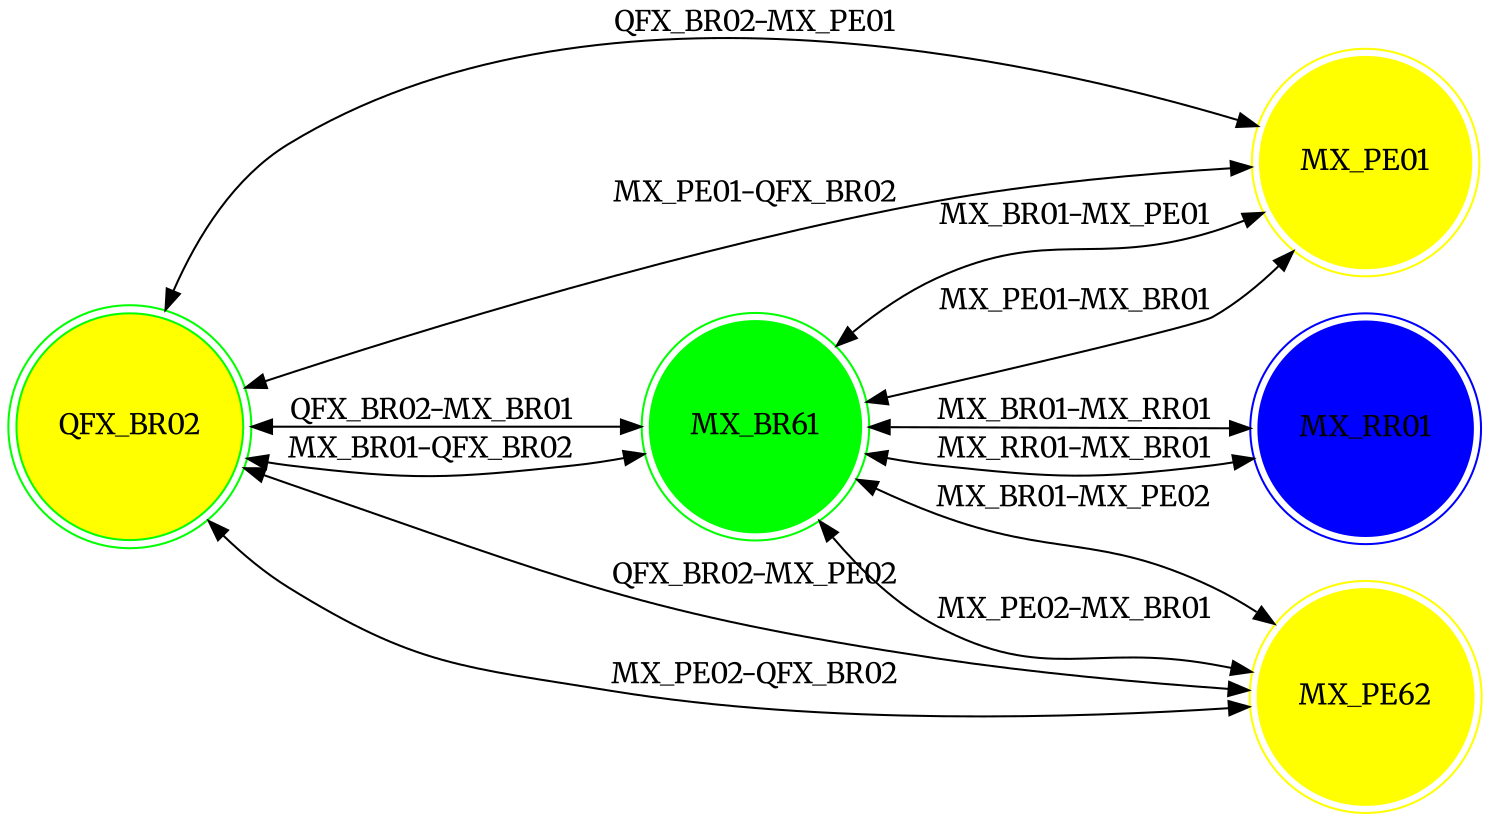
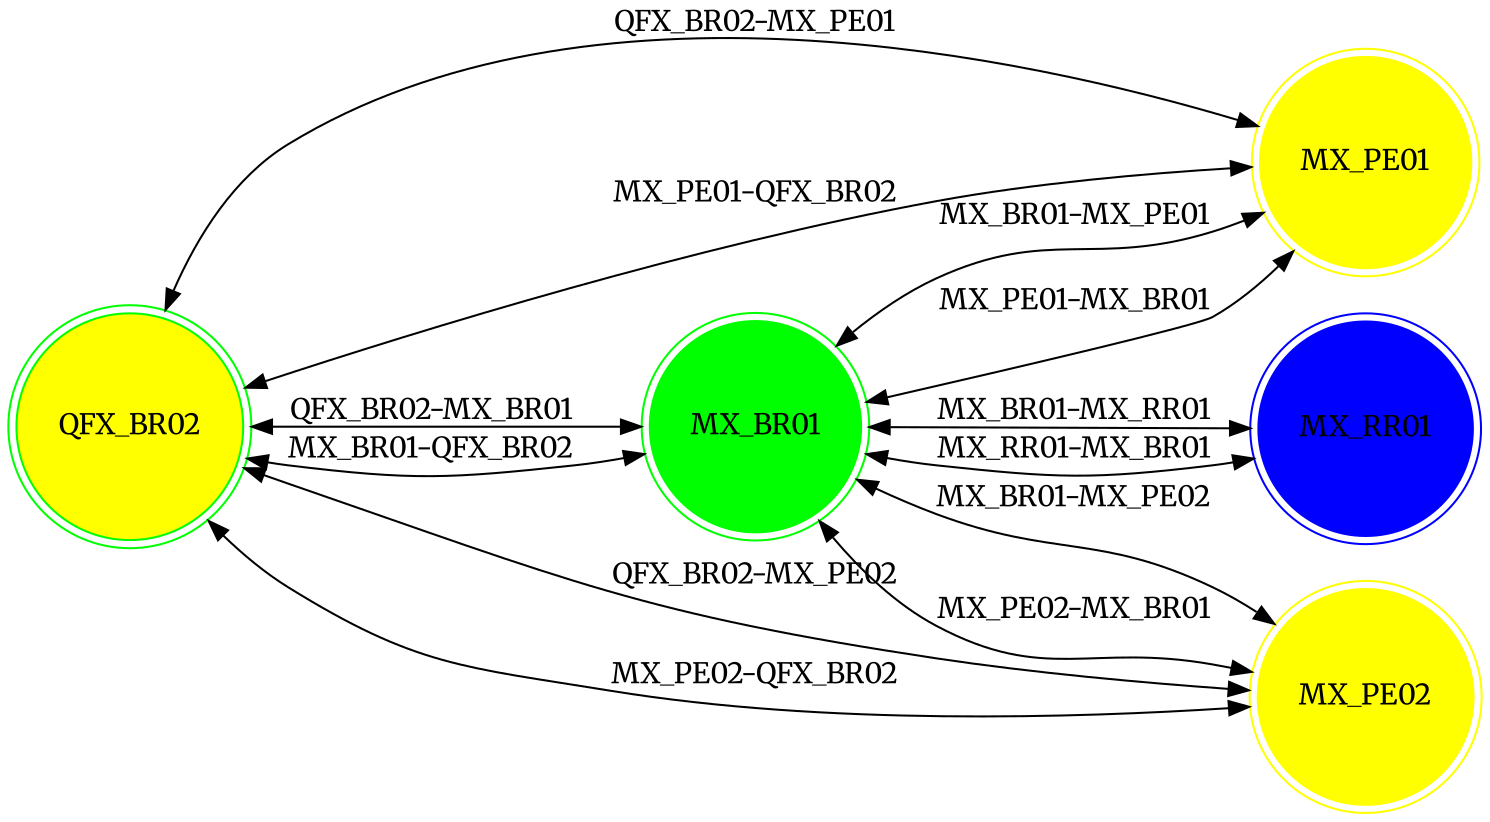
node "MX_BR61": label "MX_BR61" -> "MX_BR01"
node "MX_PE62": label "MX_PE62" -> "MX_PE02"
